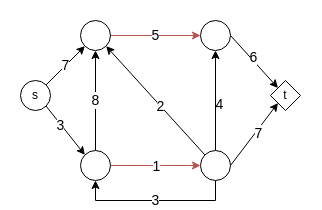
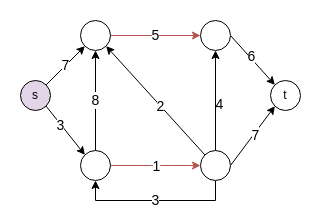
node "s": fillcolor #ffffff -> #e1d5e7
node "t": shape diamond -> ellipse
